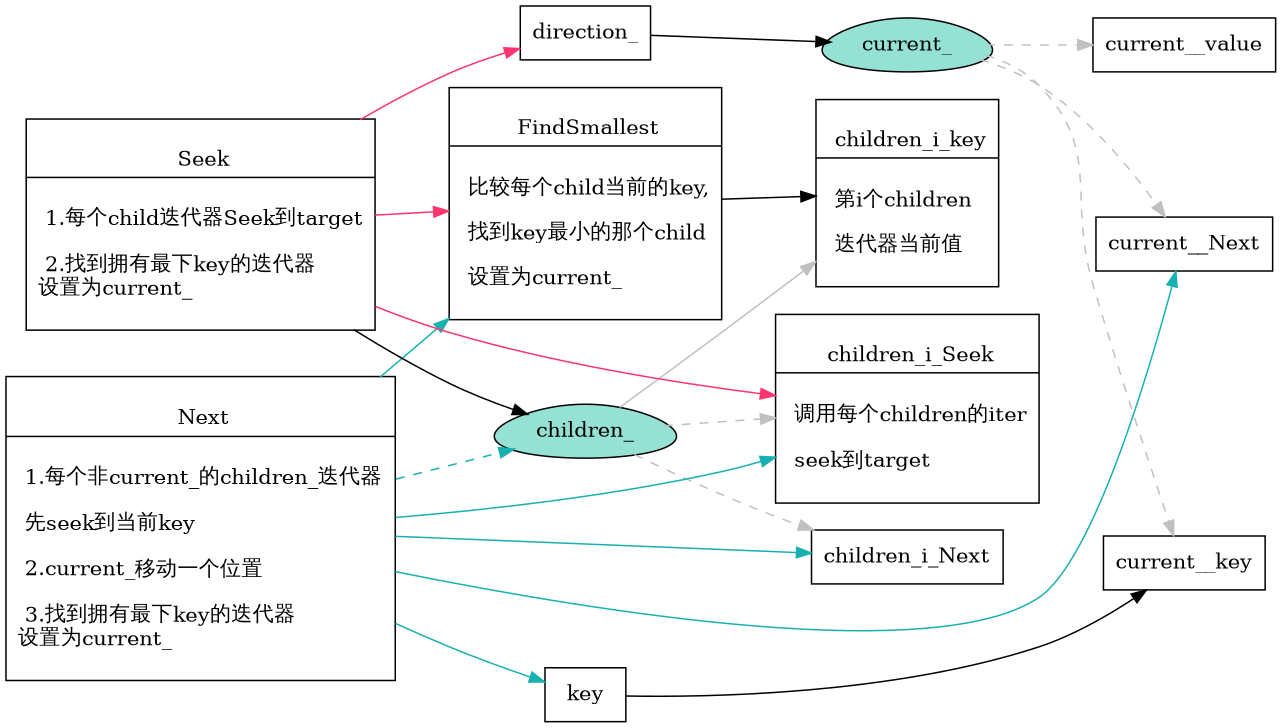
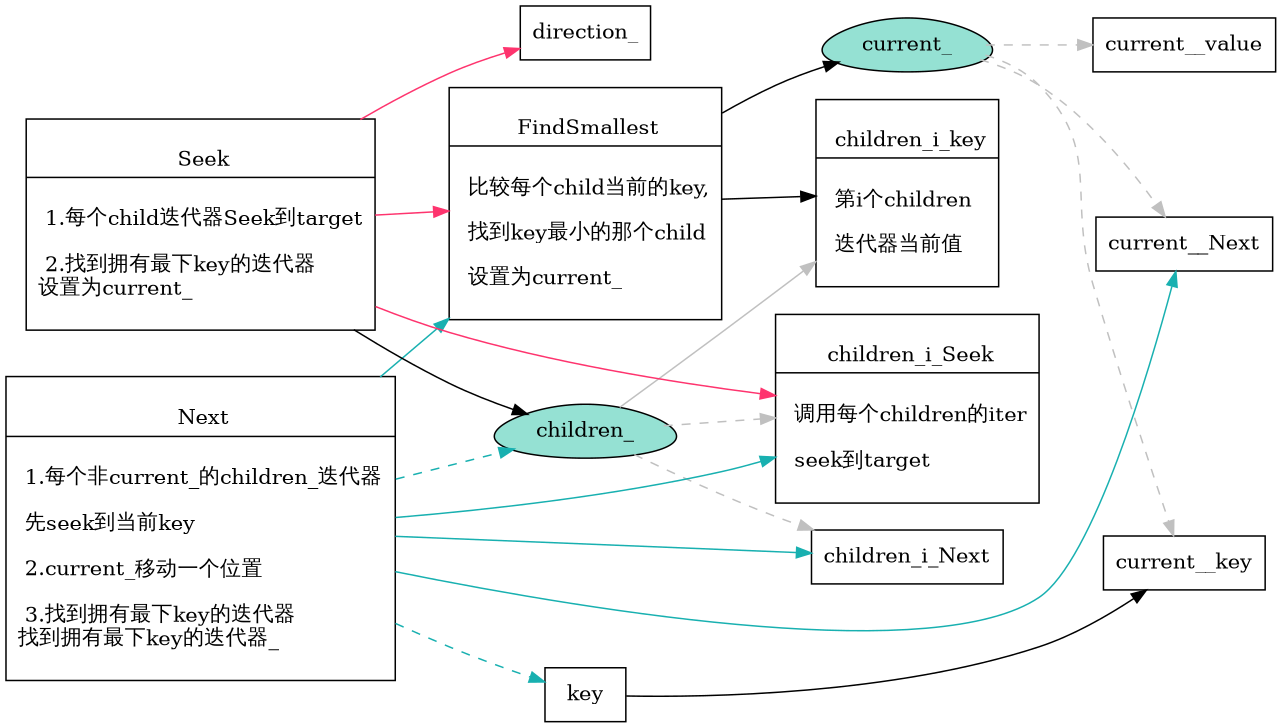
edge "direction_" -> "current_": now "FindSmallest" -> "current_"
node "Next": text "设置为current_" -> "找到拥有最下key的迭代器_"
edge "Next" -> "key": style solid -> dashed
